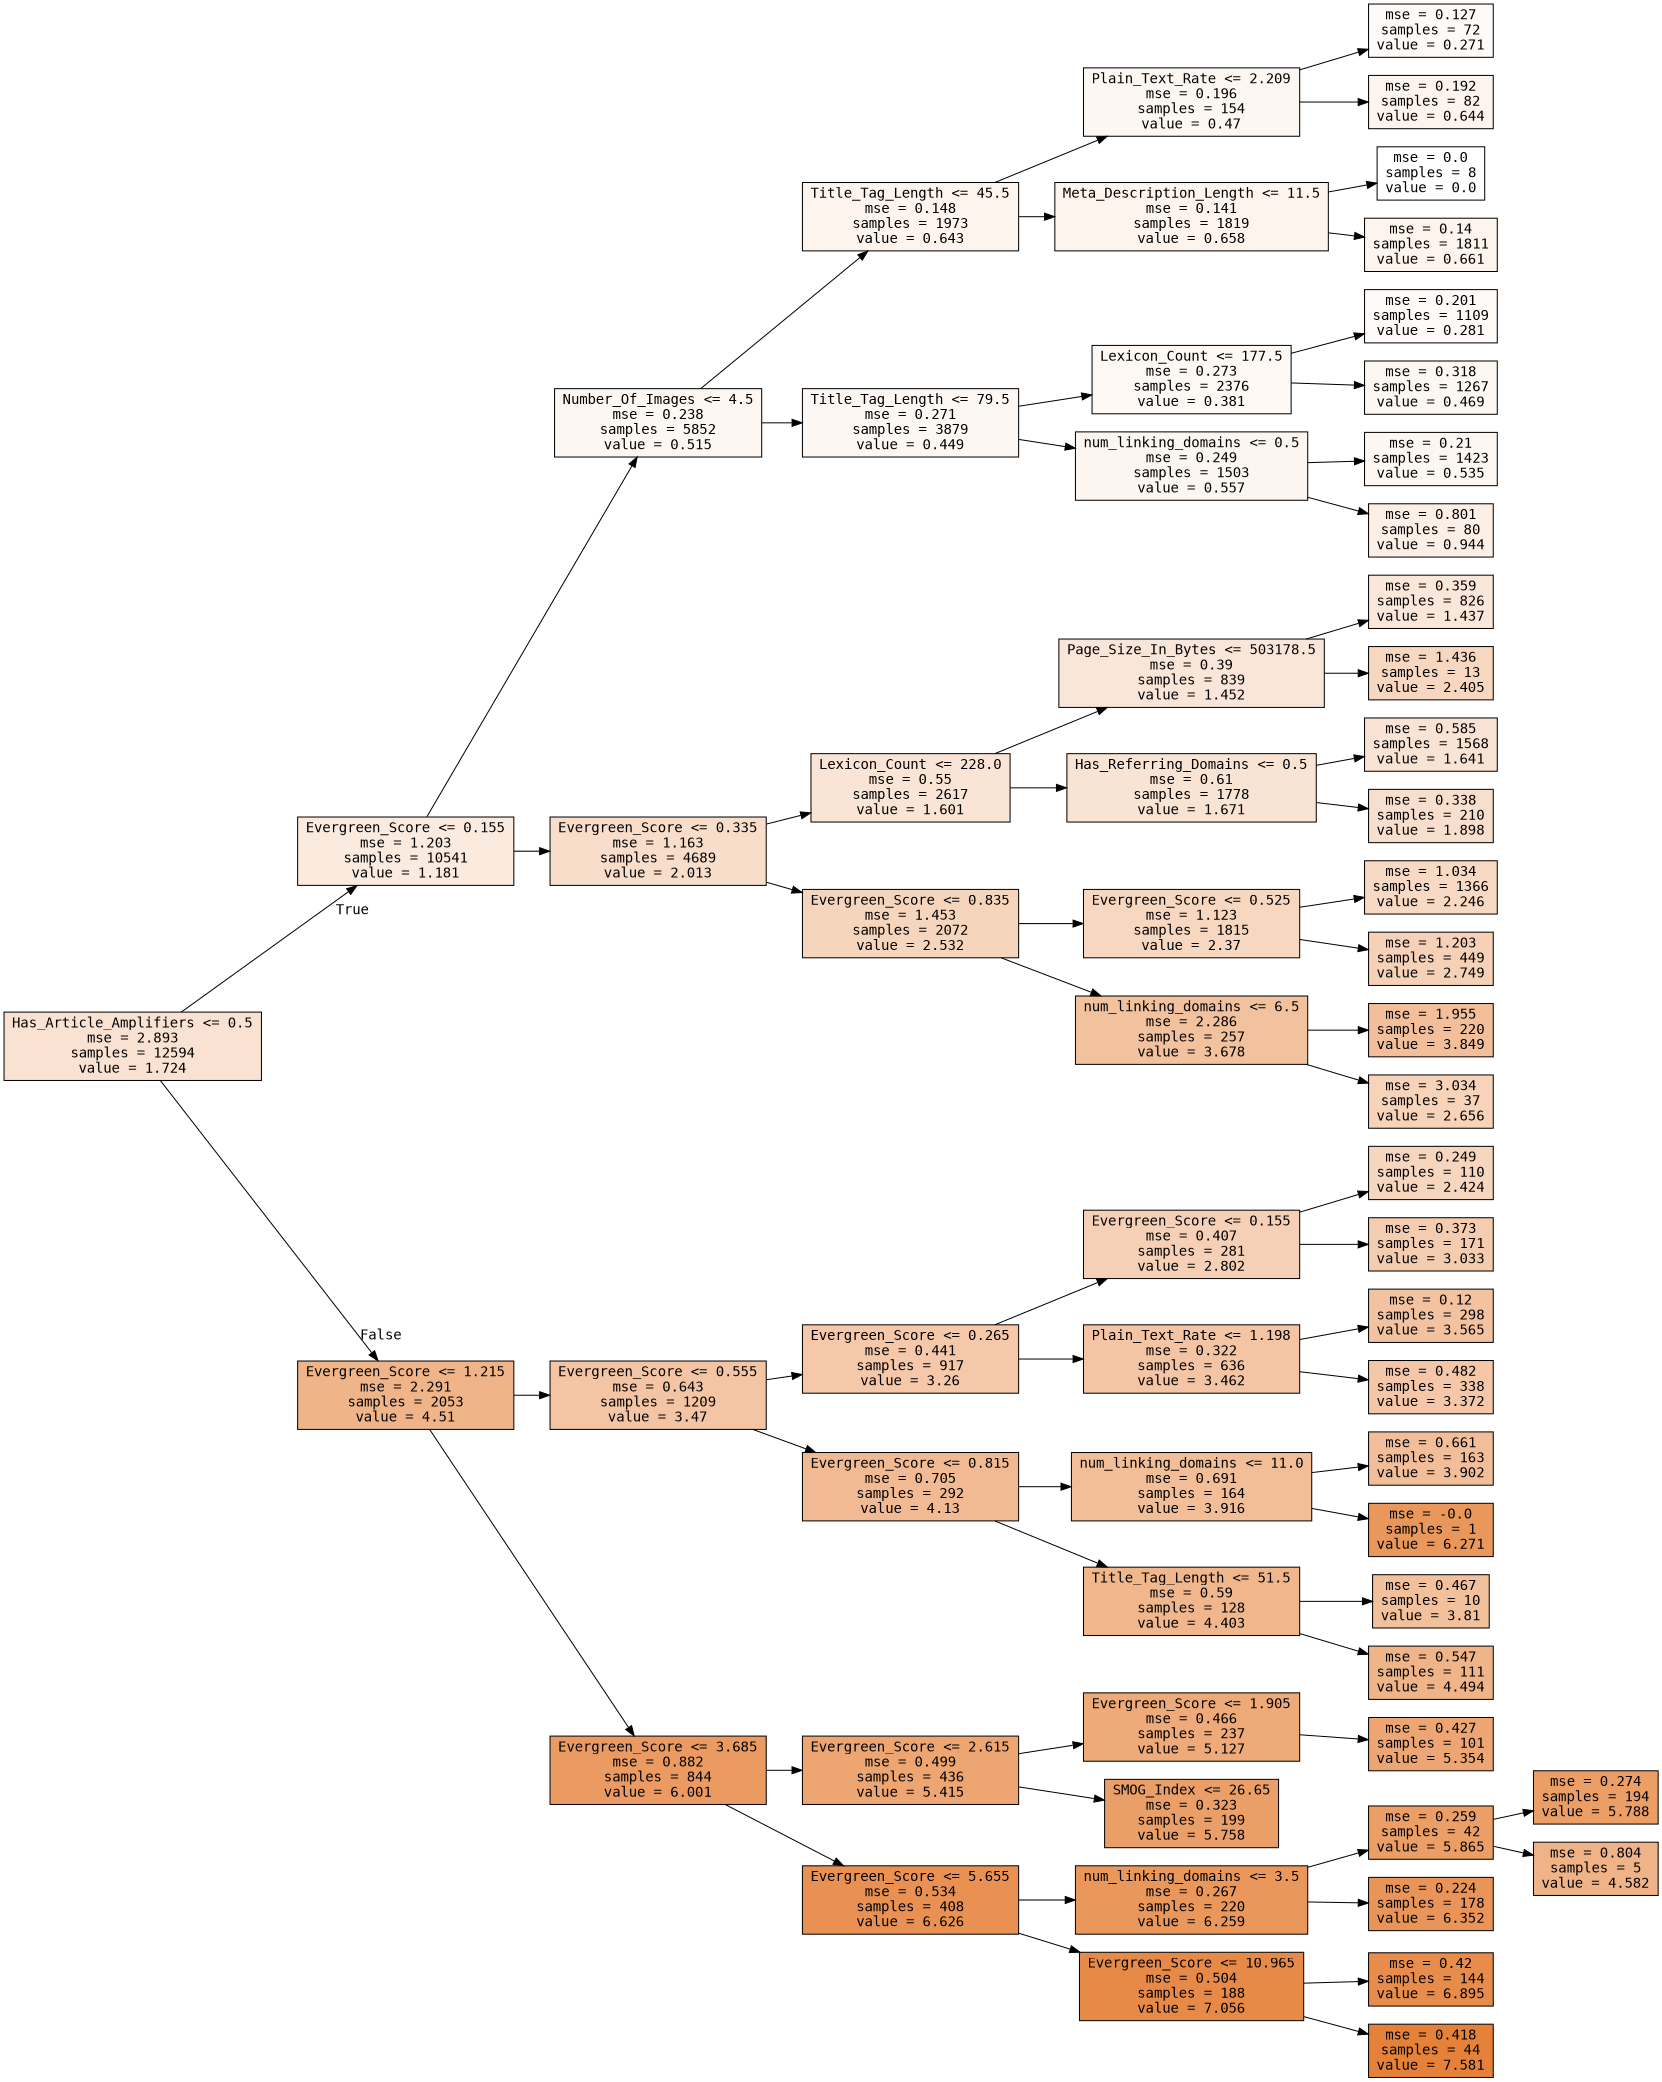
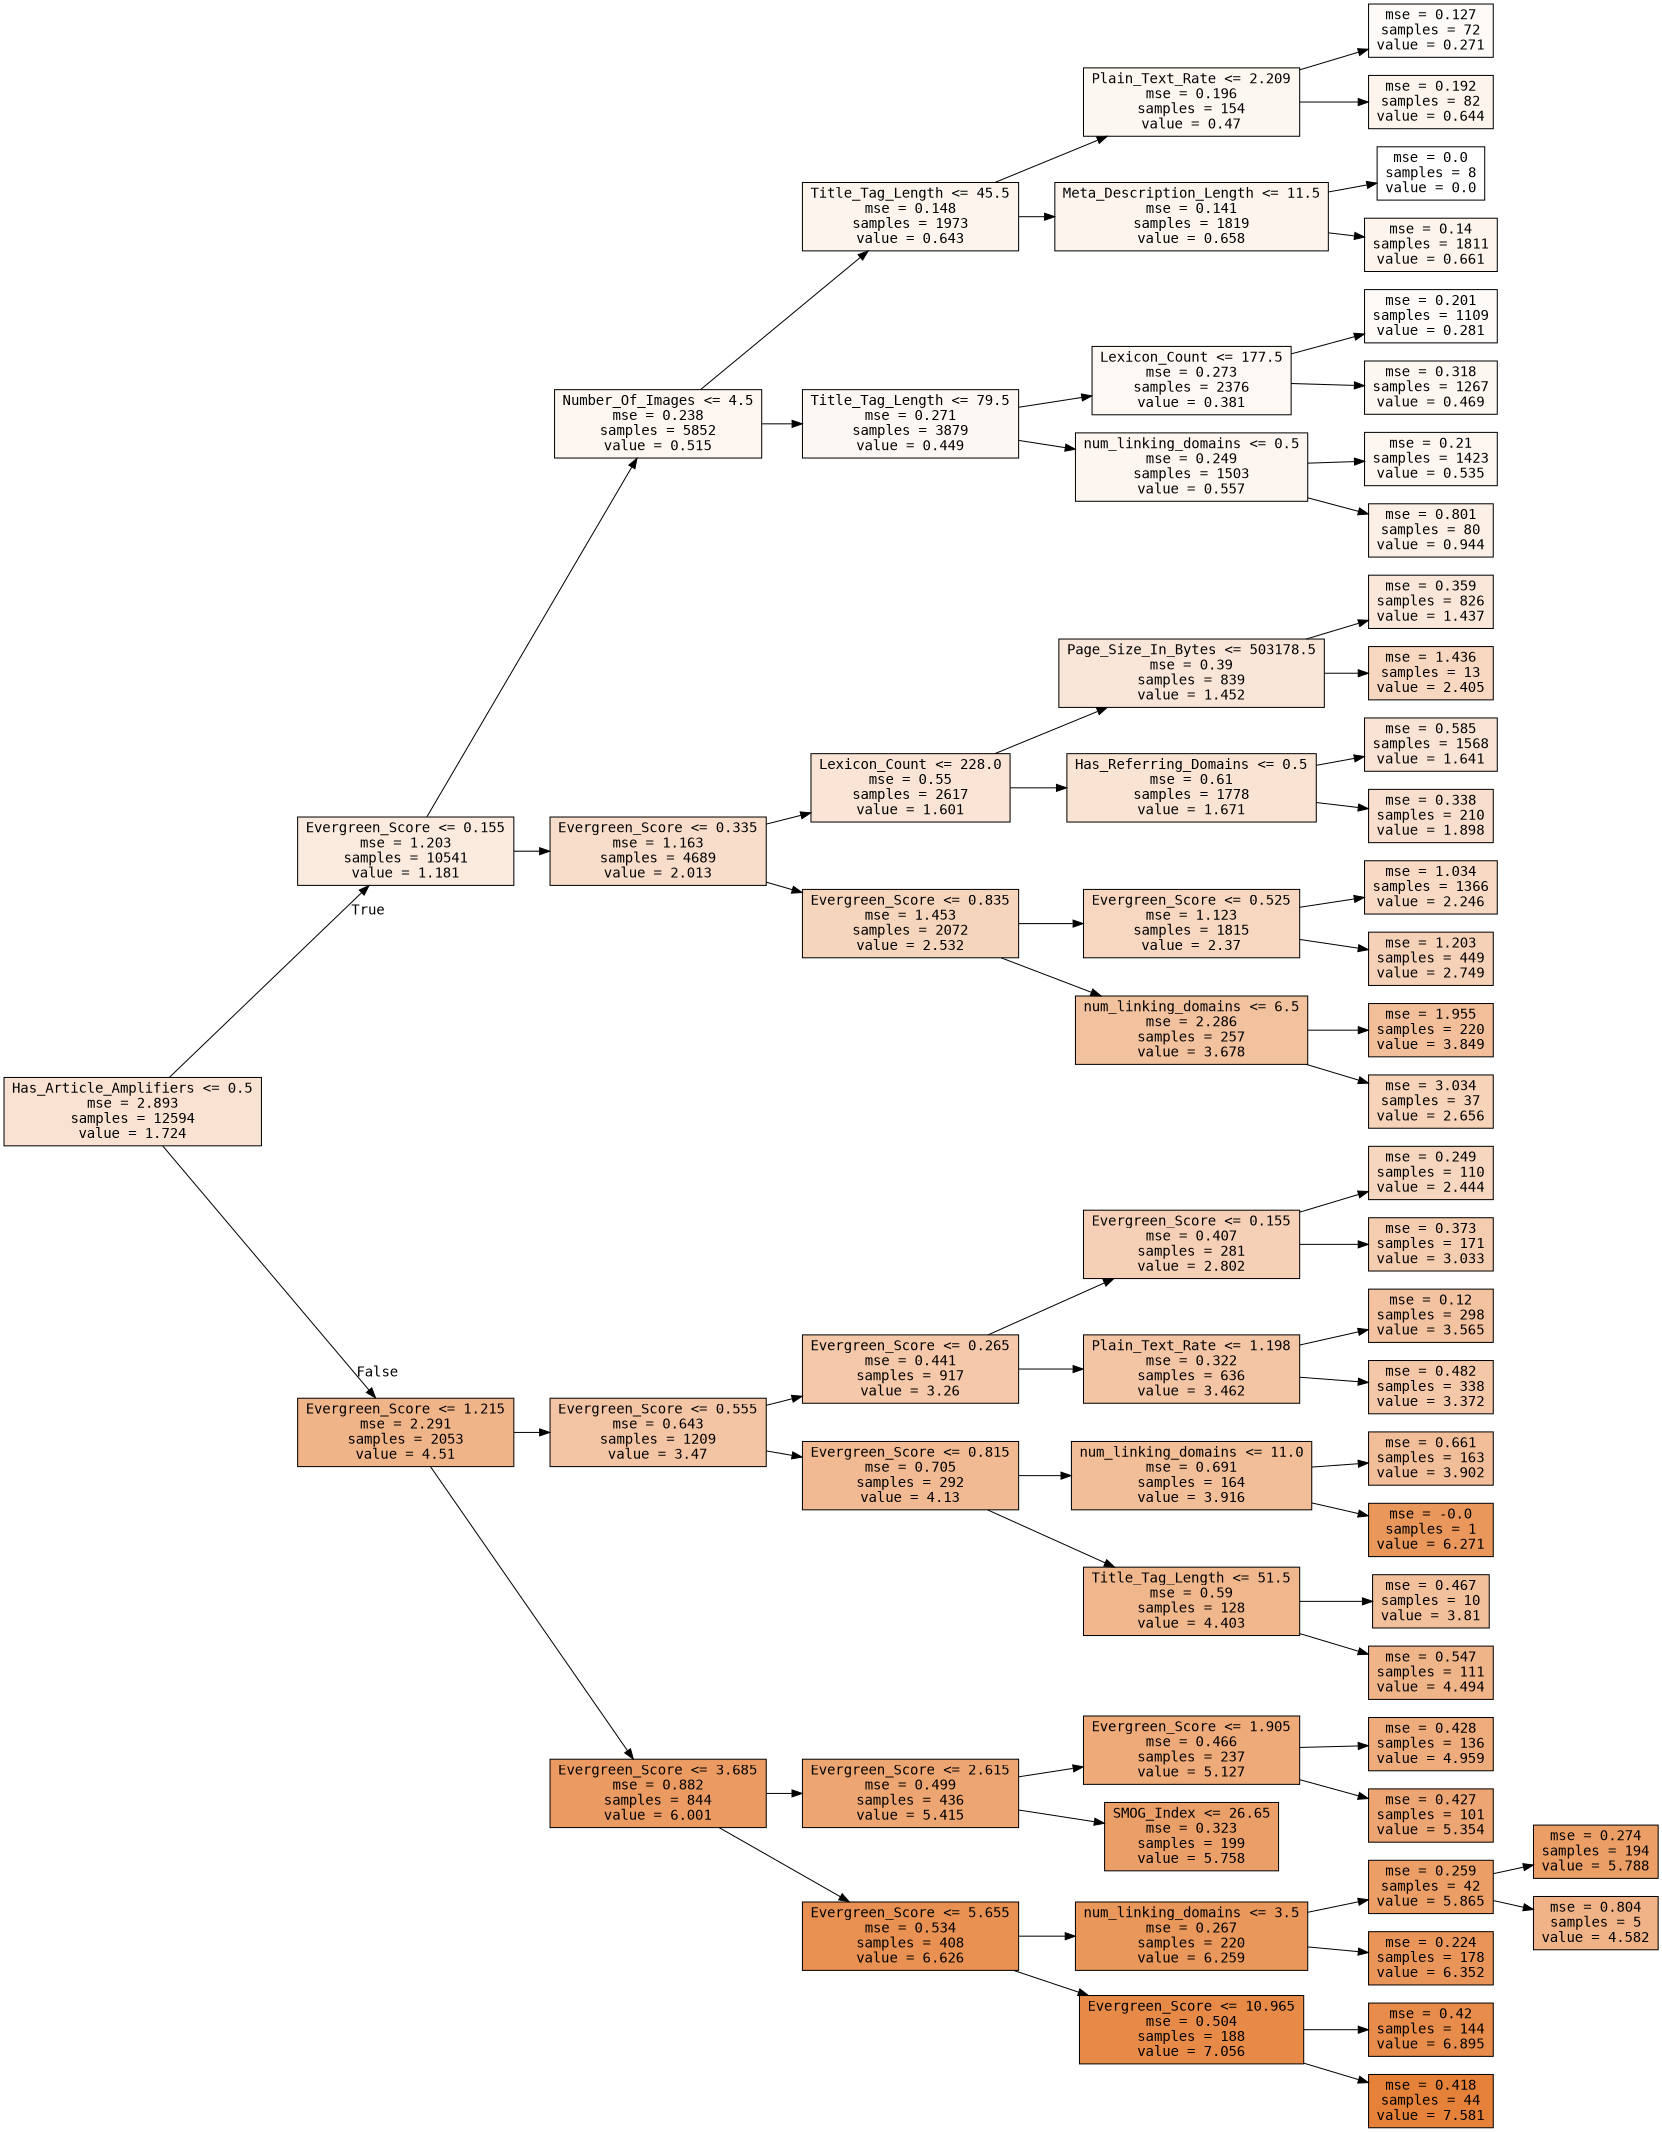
node "mse = 0.249 samples = 110 value = 2.424": label "mse = 0.249 samples = 110 value = 2.424" -> "mse = 0.249 samples = 110 value = 2.444"
node "mse = 0.428 samples = 136 value = 4.959": added
